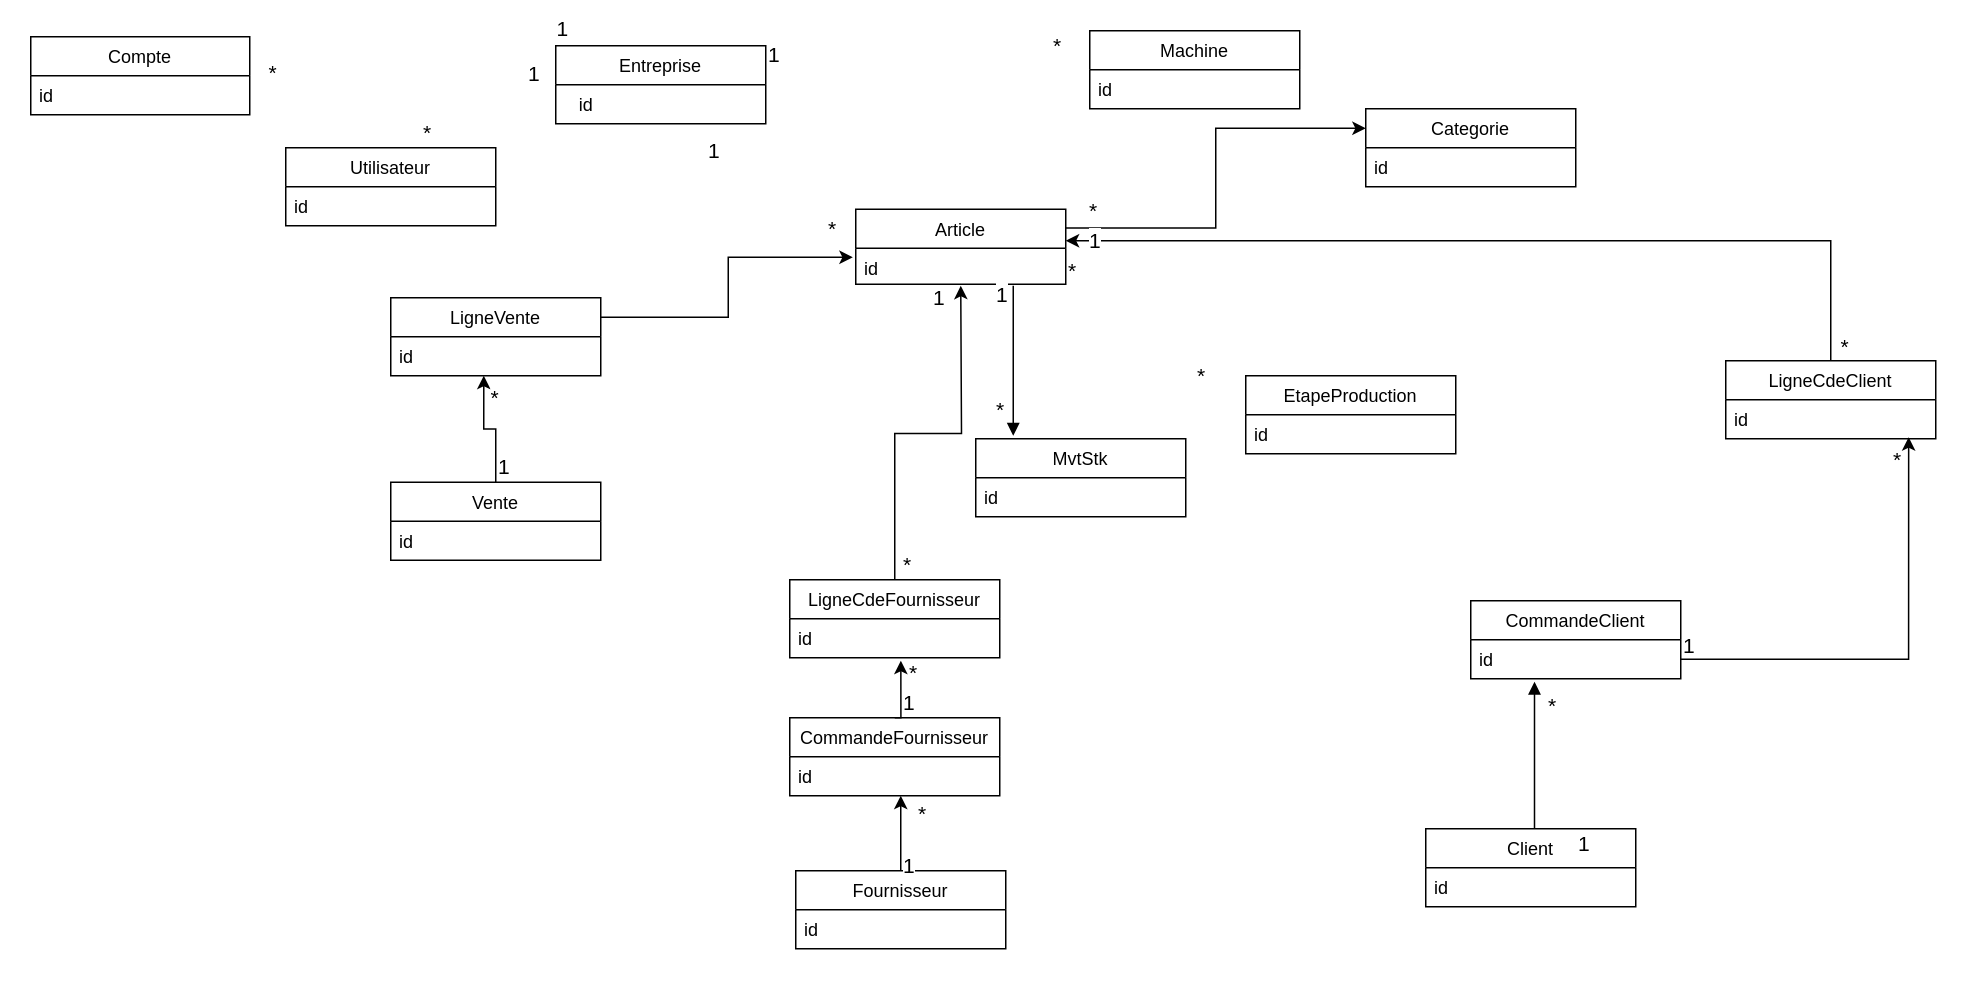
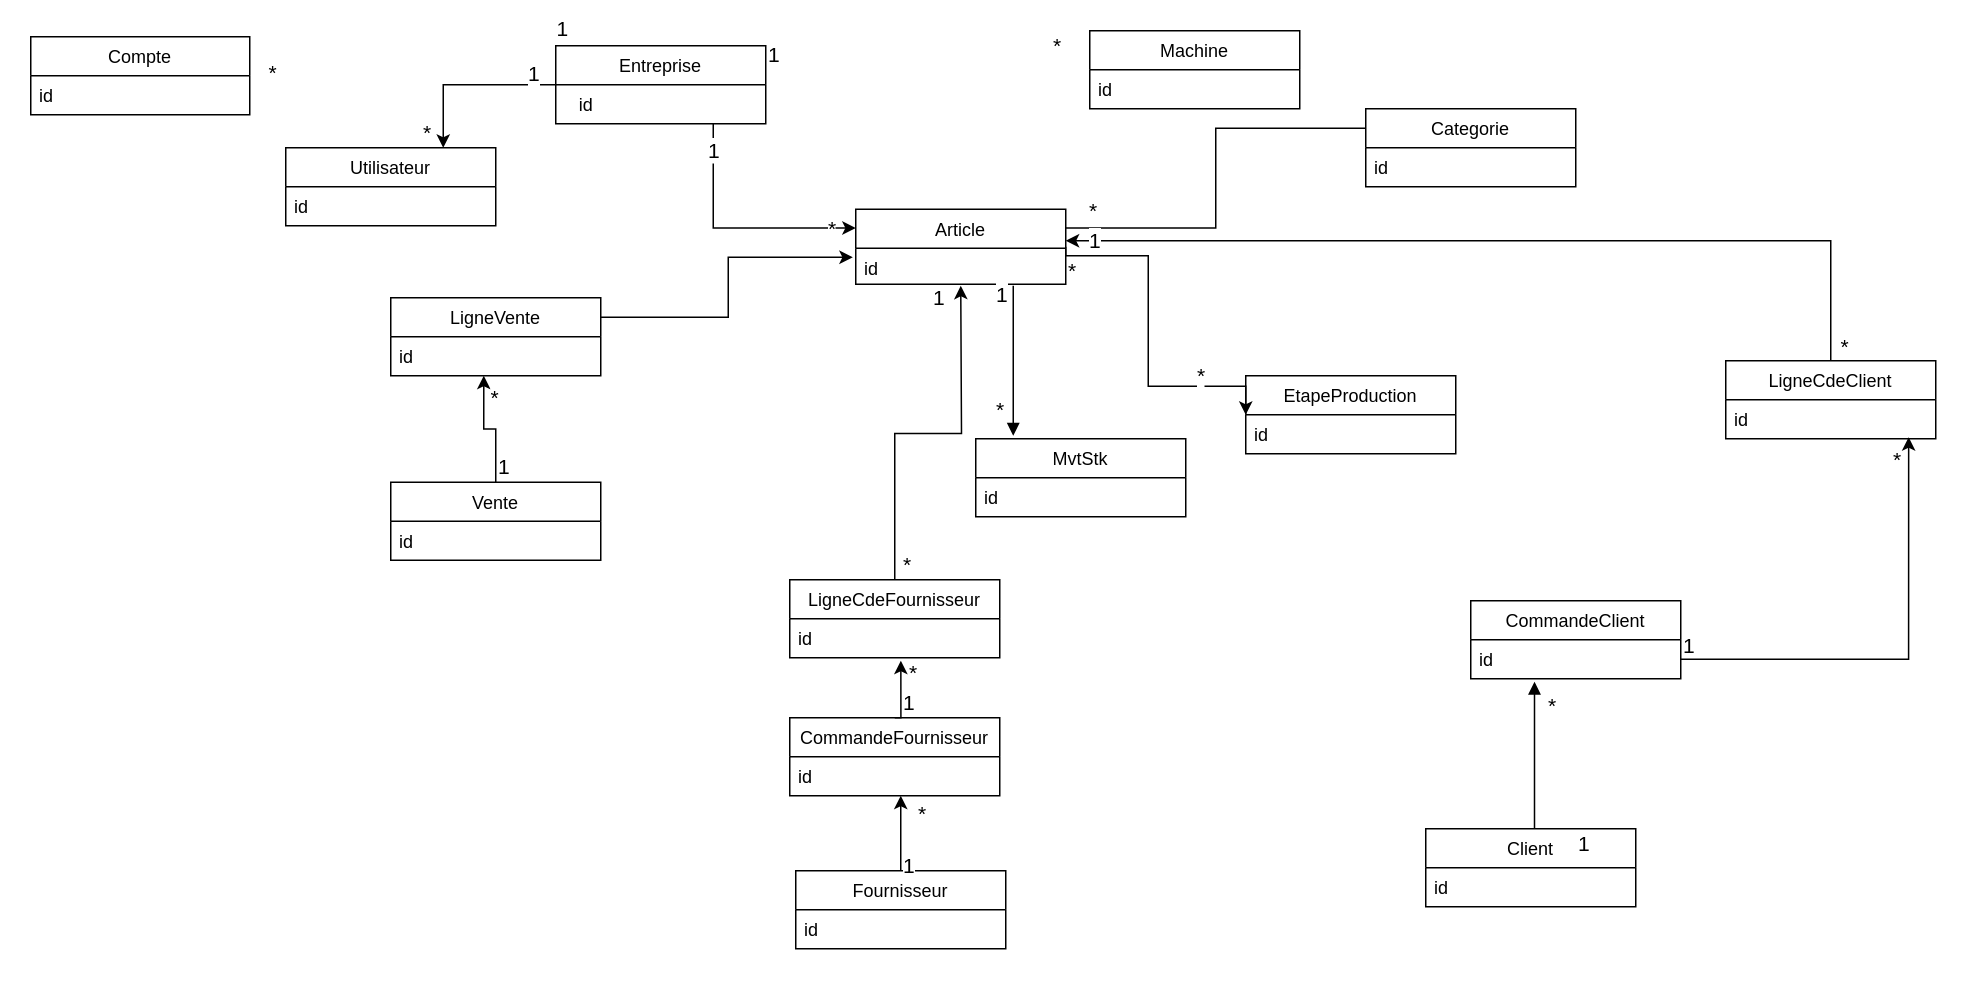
edge "Entreprise" -> "Utilisateur": added
edge "Article" -> "Categorie": arrowhead classic -> none
edge "Entreprise" -> "Article": added
edge "Article" -> "EtapeProduction": added
